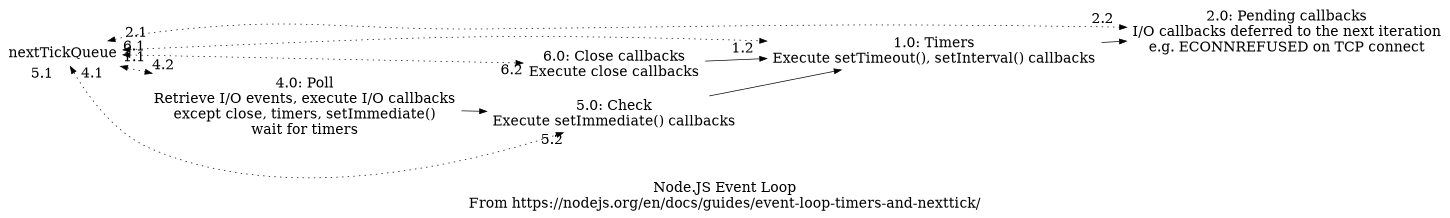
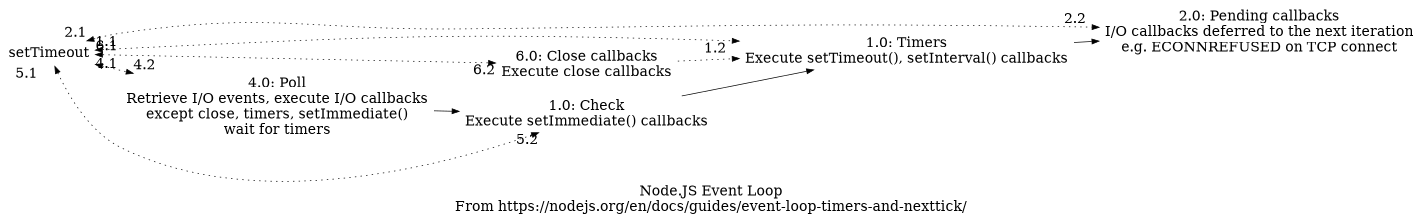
node "nextTickQueue": label "nextTickQueue" -> "setTimeout"
edge "6.0: Close callbacks Execute close callbacks" -> "1.0: Timers Execute setTimeout(), setInterval() callbacks": style solid -> dotted
node "5.0: Check Execute setImmediate() callbacks": label "5.0: Check Execute setImmediate() callbacks" -> "1.0: Check Execute setImmediate() callbacks"
